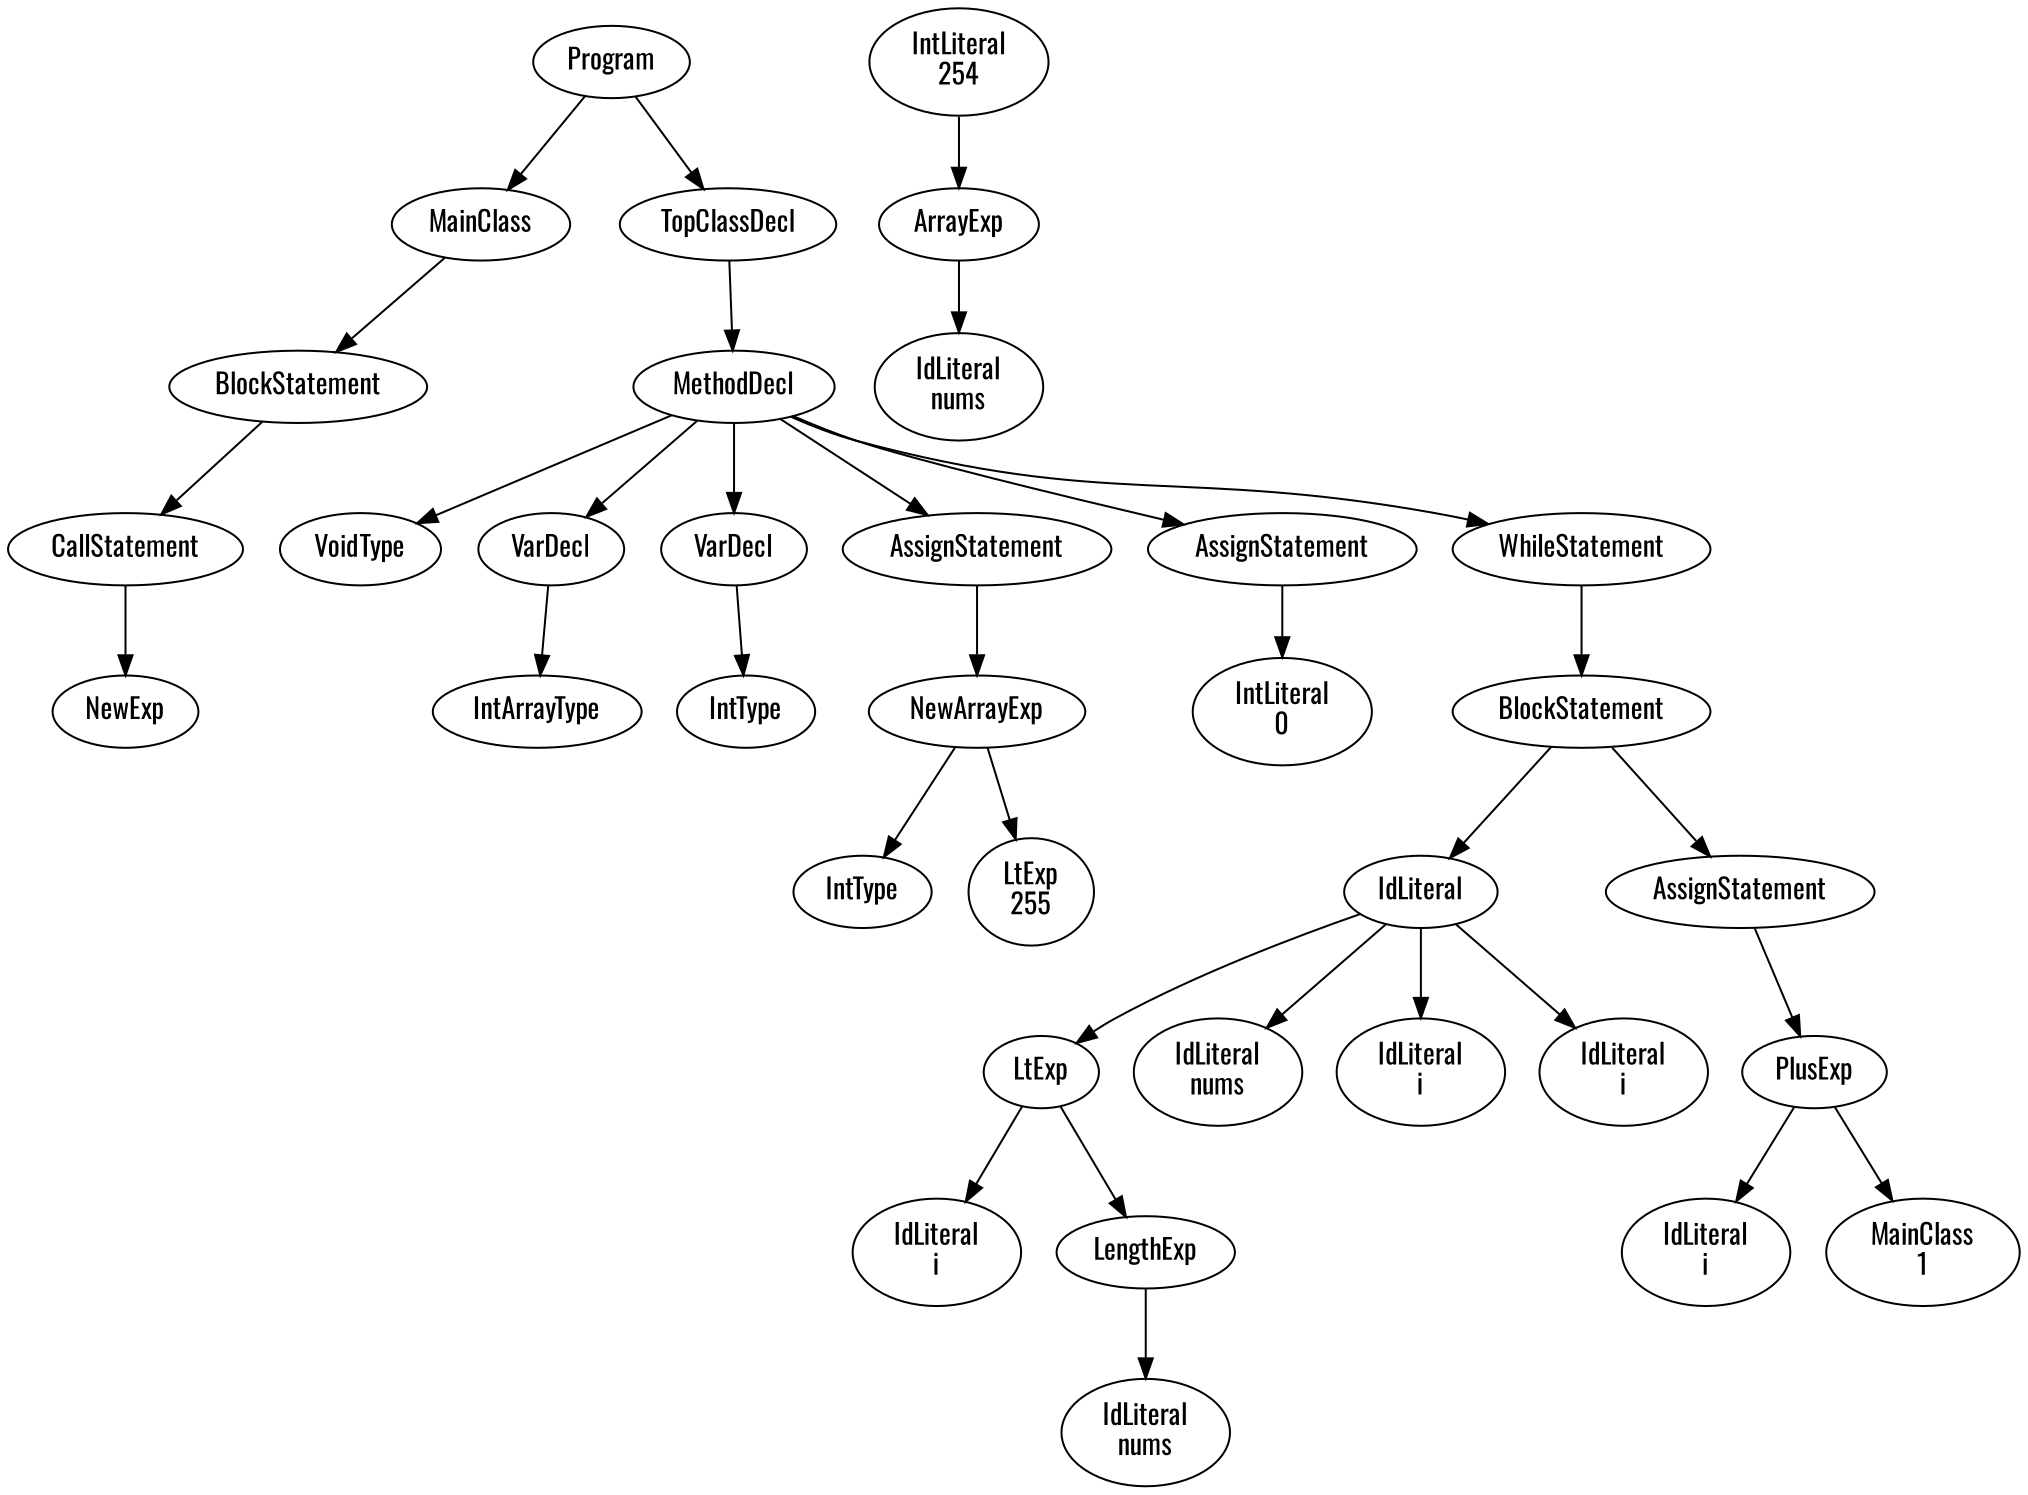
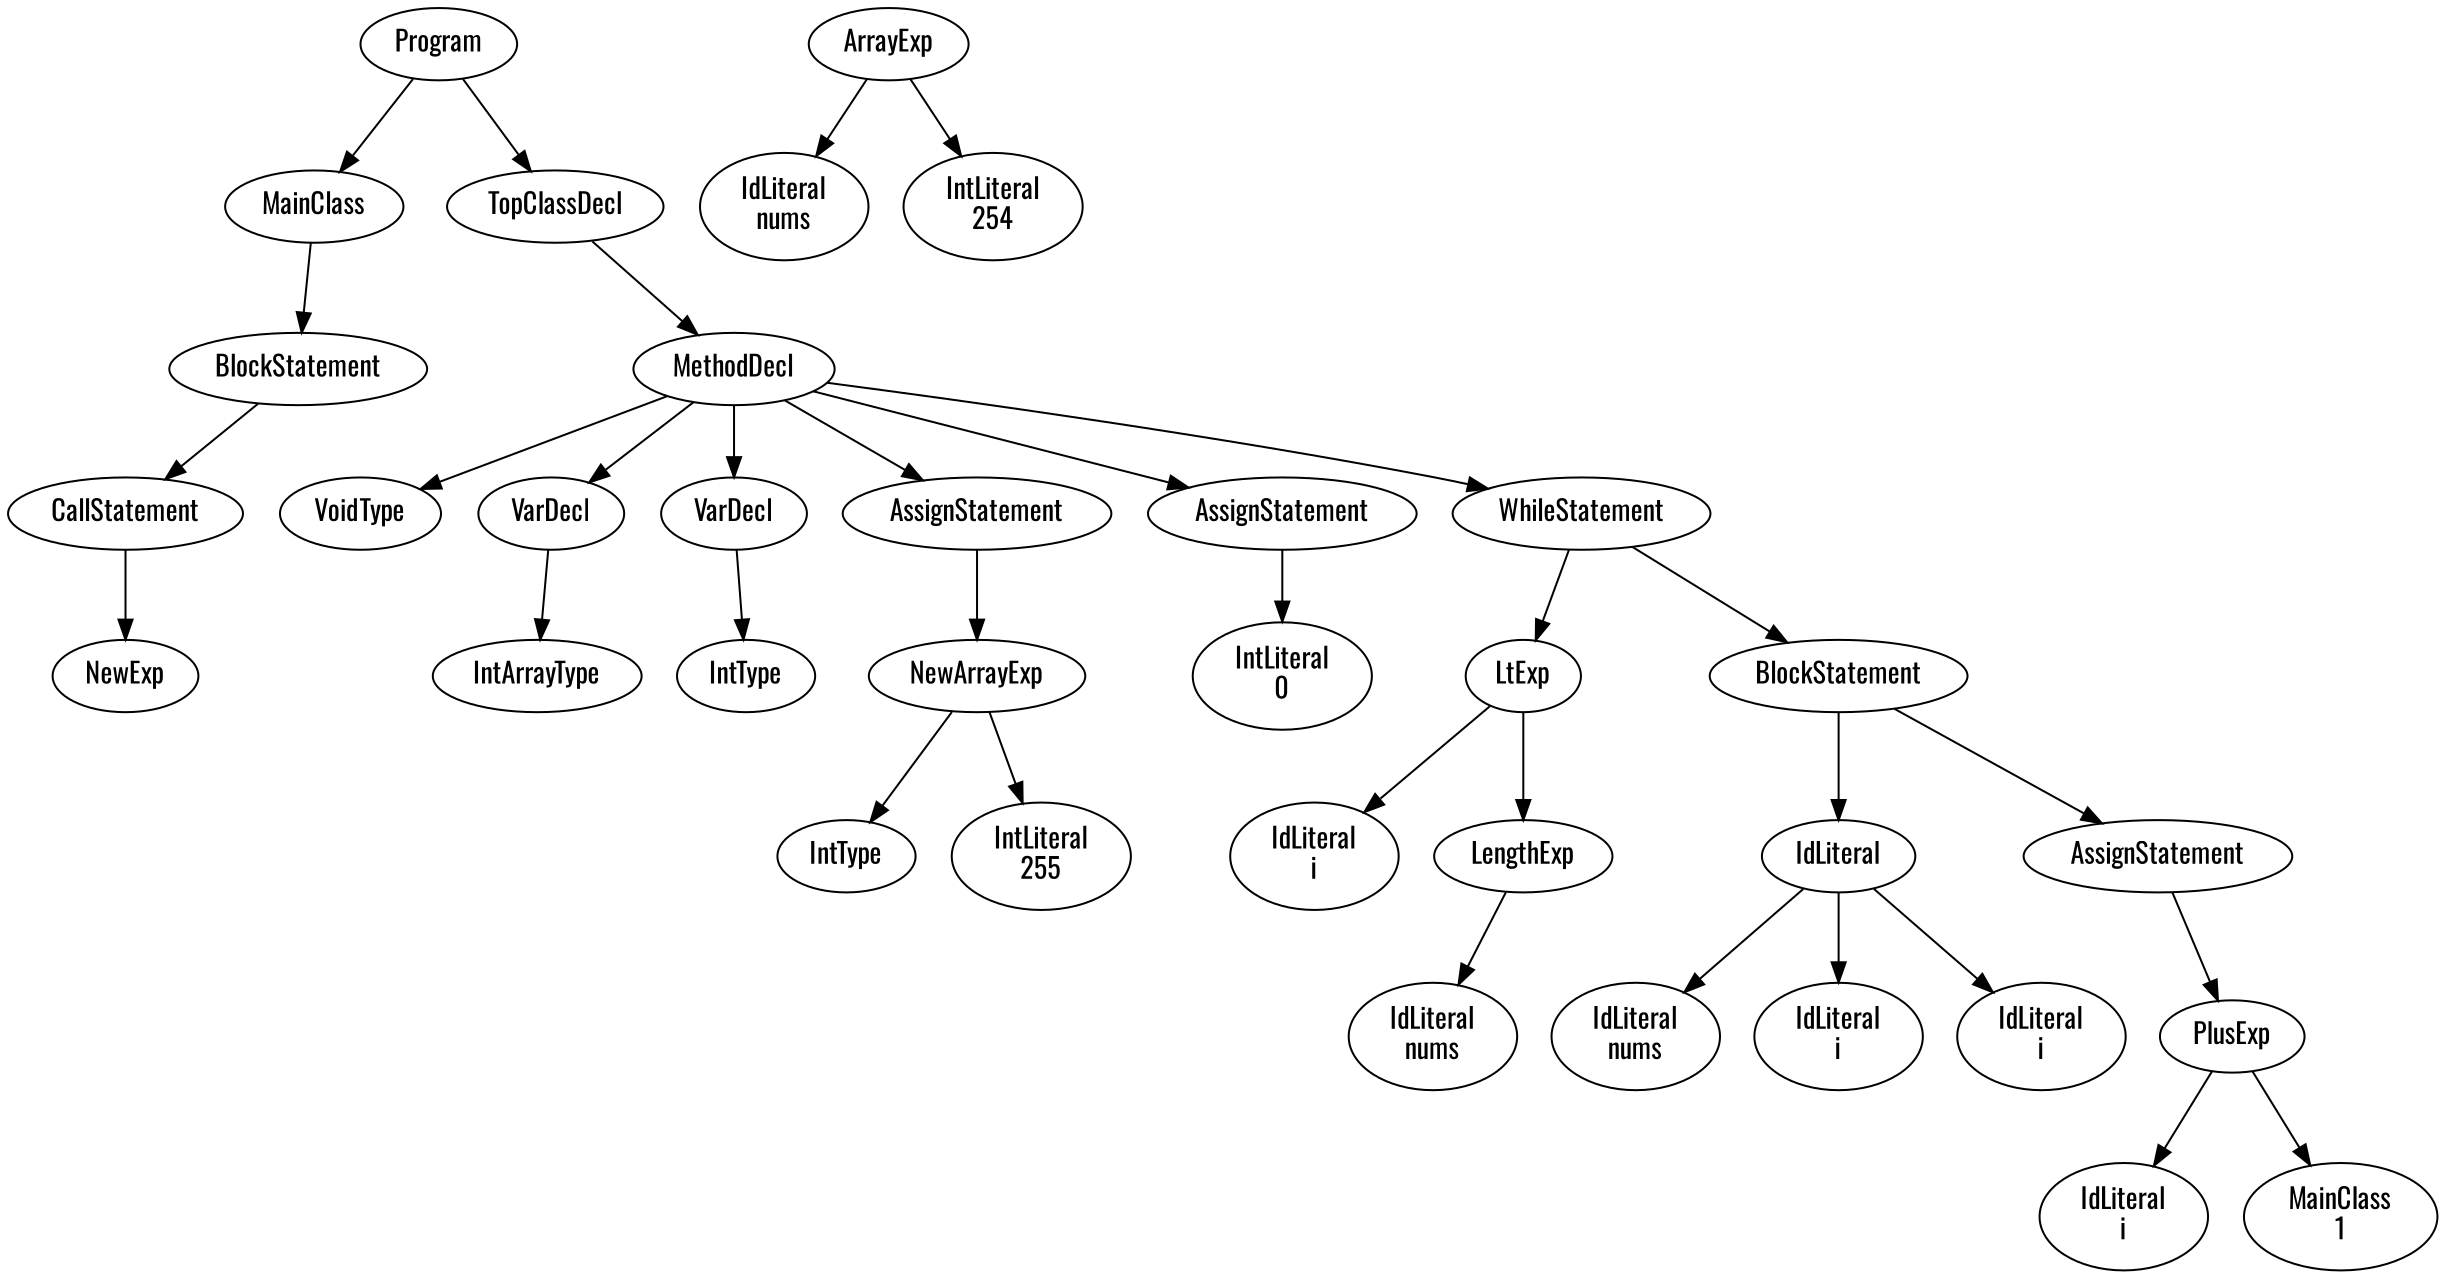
edge "IntLiteral 254" -> "ArrayExp": reversed
node "LtExp 255": label "LtExp 255" -> "IntLiteral 255"
edge "IdLiteral" -> "LtExp": now "WhileStatement" -> "LtExp"
